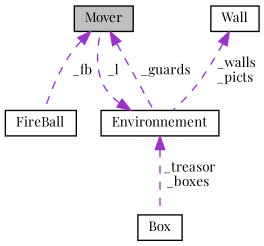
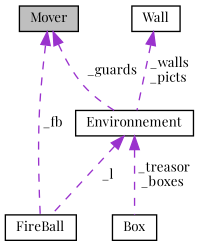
edge "Mover" -> "Environnement": now "FireBall" -> "Environnement"
